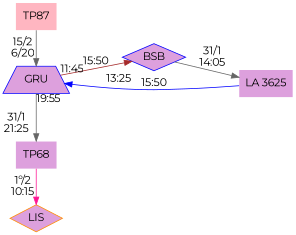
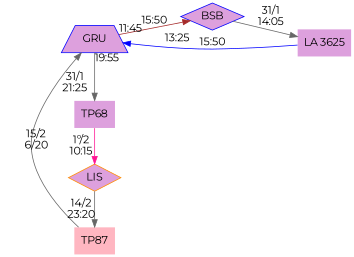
edge "LIS" -> "TP87": added, label "14/2 23:20"
